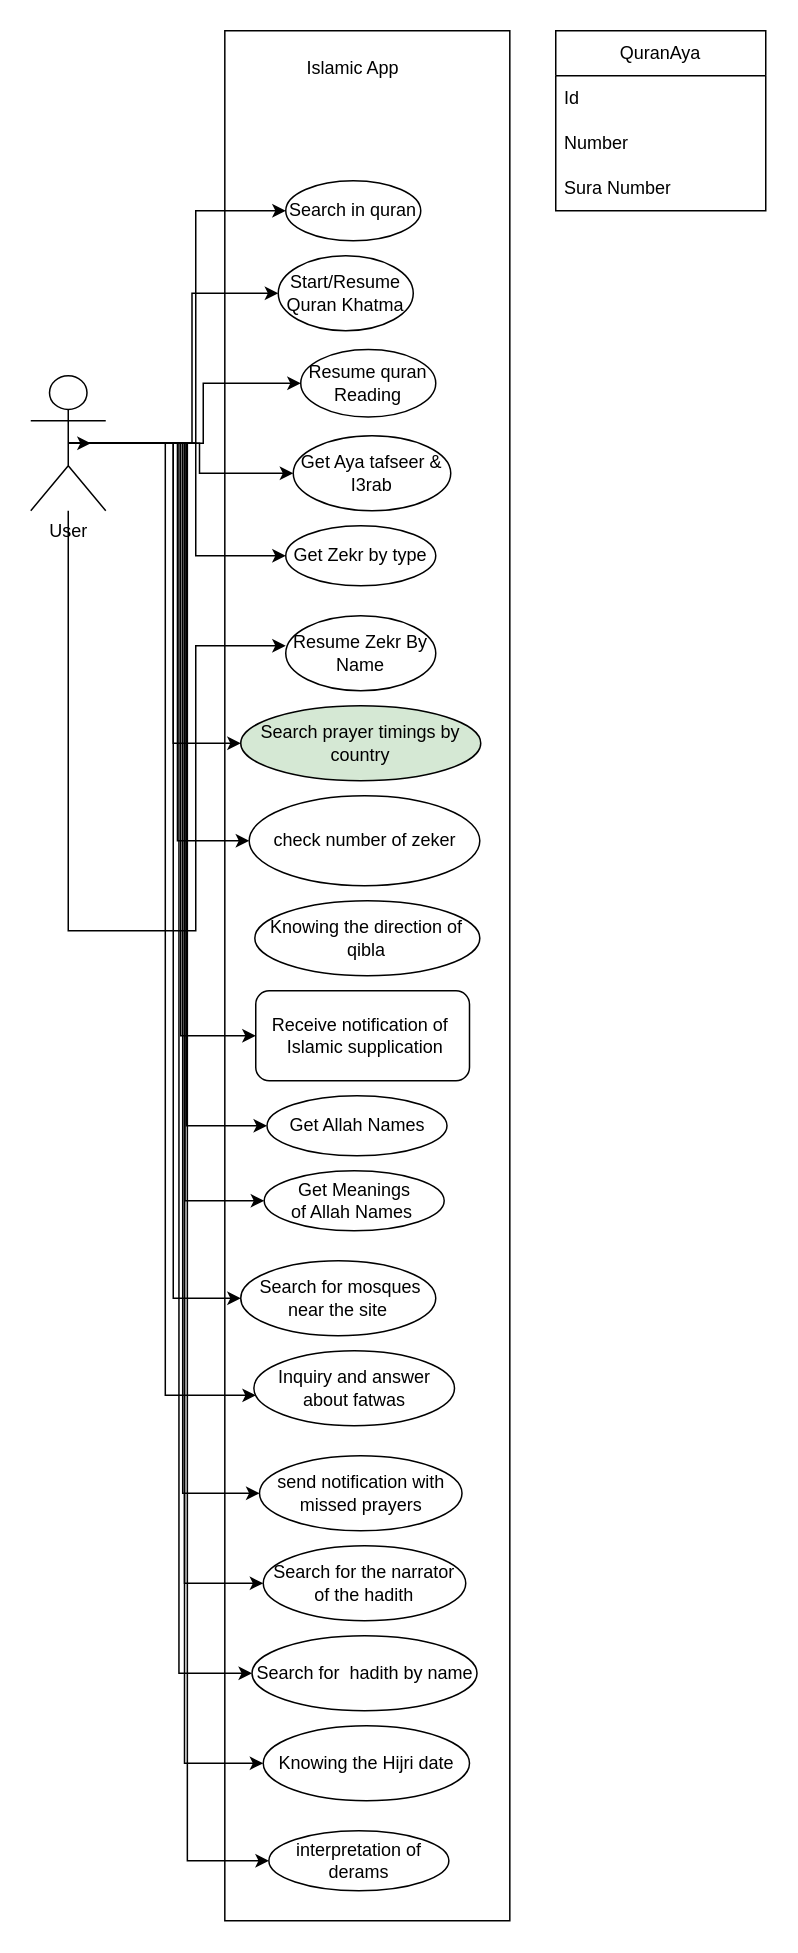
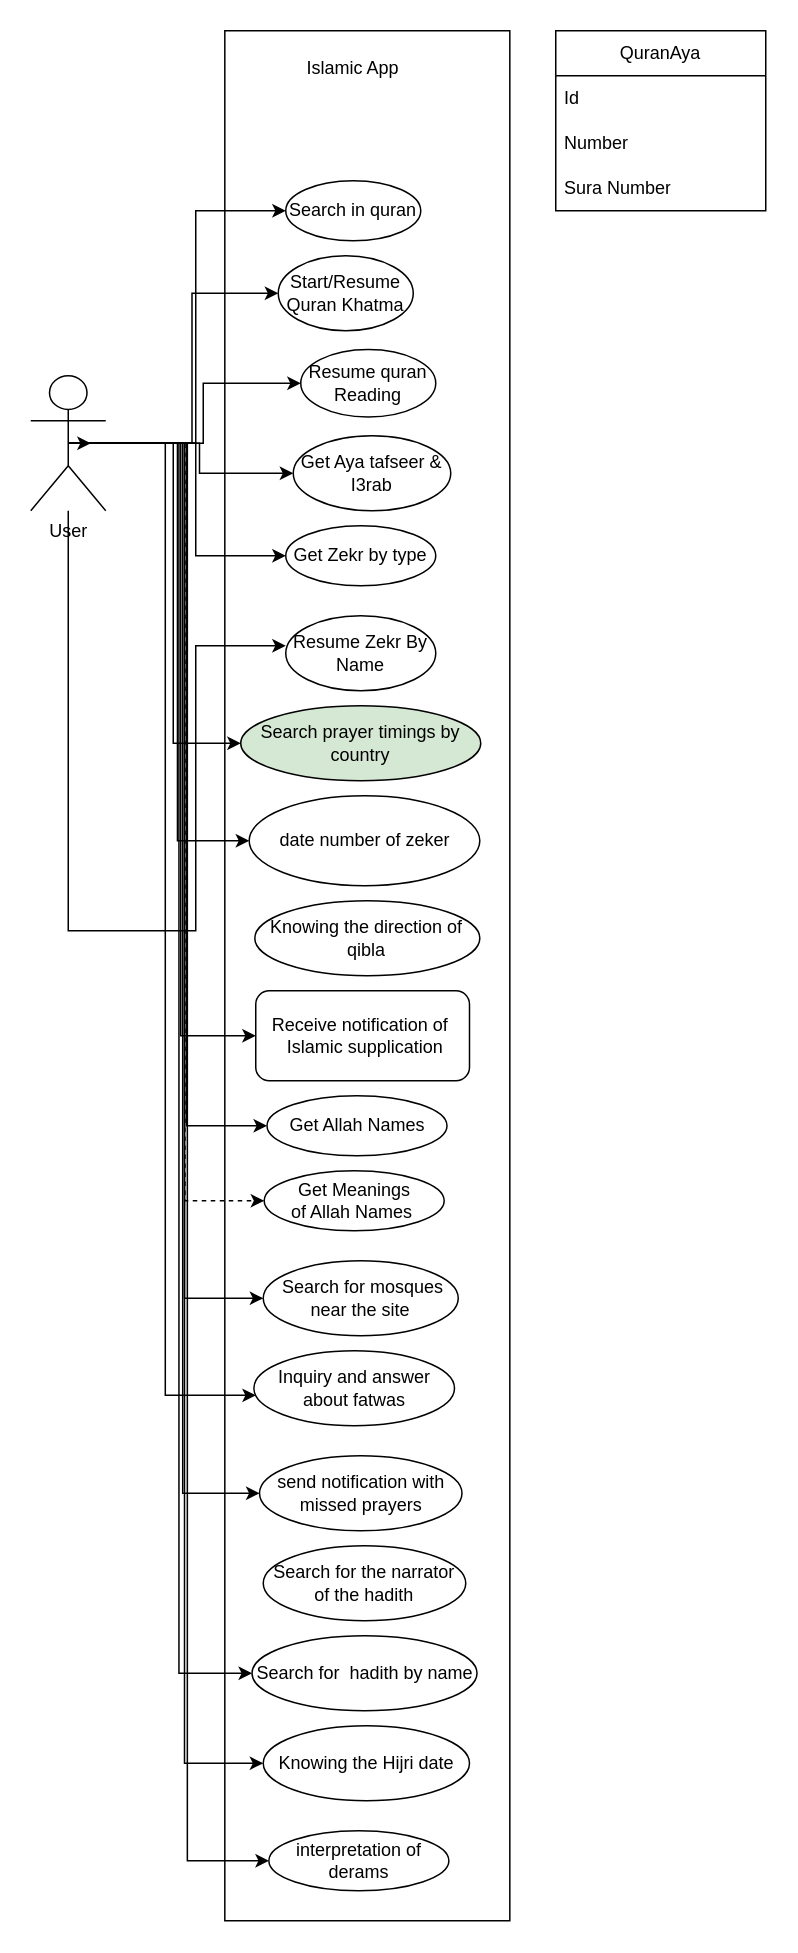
node "check number of zeker": label "check number of zeker" -> "date number of zeker"
edge "User" -> "Get Meanings of Allah Names": style solid -> dashed
node "Search for mosques near the site": moved (338, 1298) -> (361, 1298)
edge "User" -> "Search for the narrator of the hadith": removed
